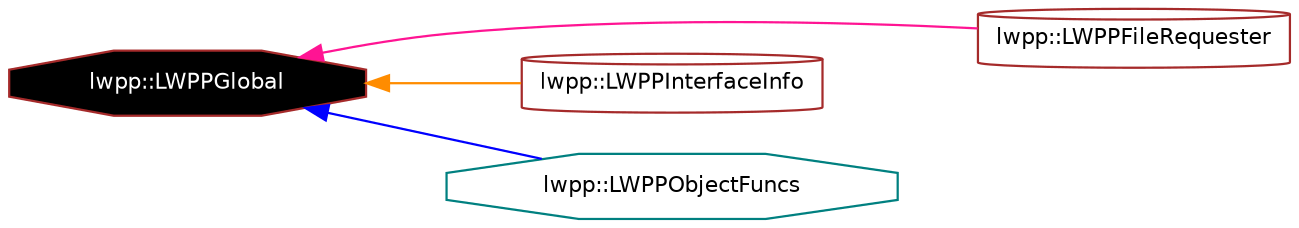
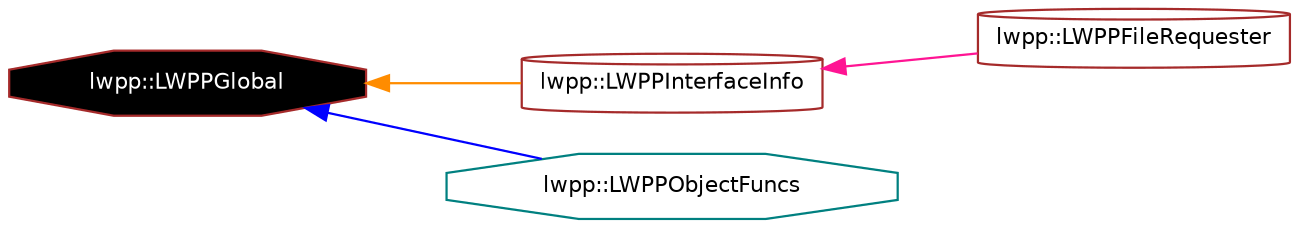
edge "lwpp::LWPPFileRequester" -> "lwpp::LWPPGlobal": now "lwpp::LWPPFileRequester" -> "lwpp::LWPPInterfaceInfo"
